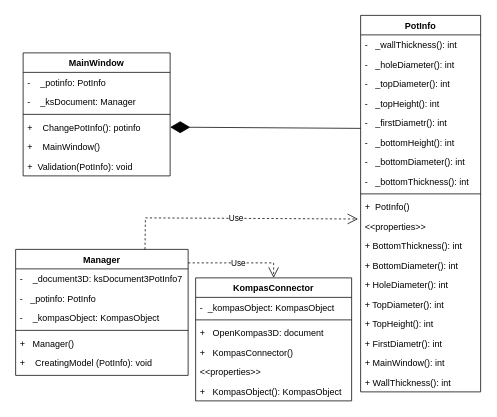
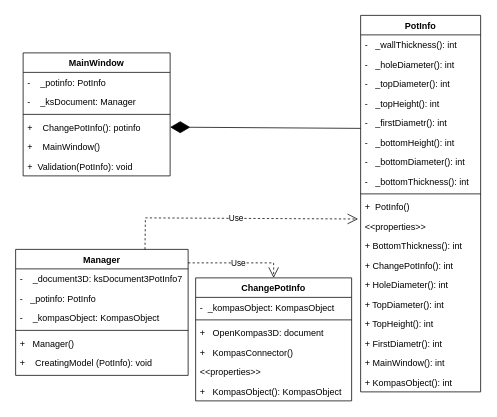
node "+ BottomDiameter(): int": label "+ BottomDiameter(): int" -> "+ ChangePotInfo(): int"
node "KompasConnector": label "KompasConnector" -> "ChangePotInfo"
node "+ WallThickness(): int": label "+ WallThickness(): int" -> "+ KompasObject(): int"
